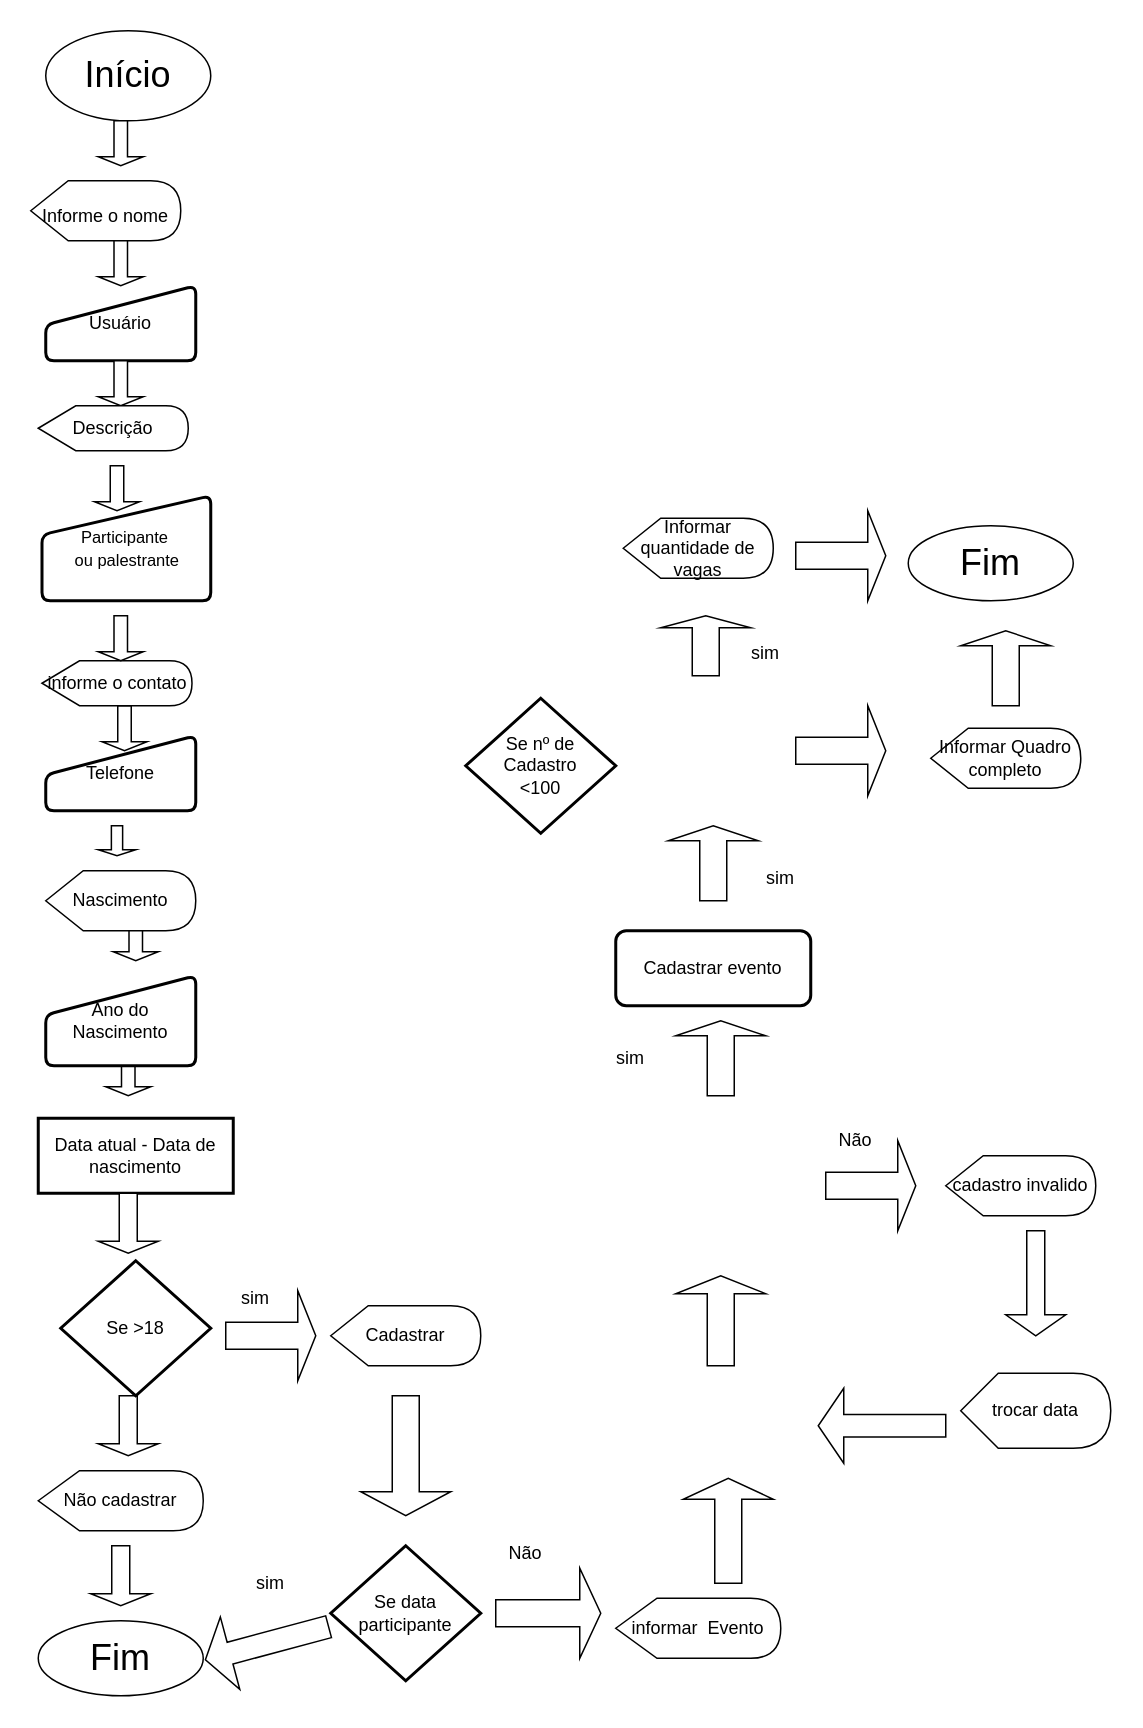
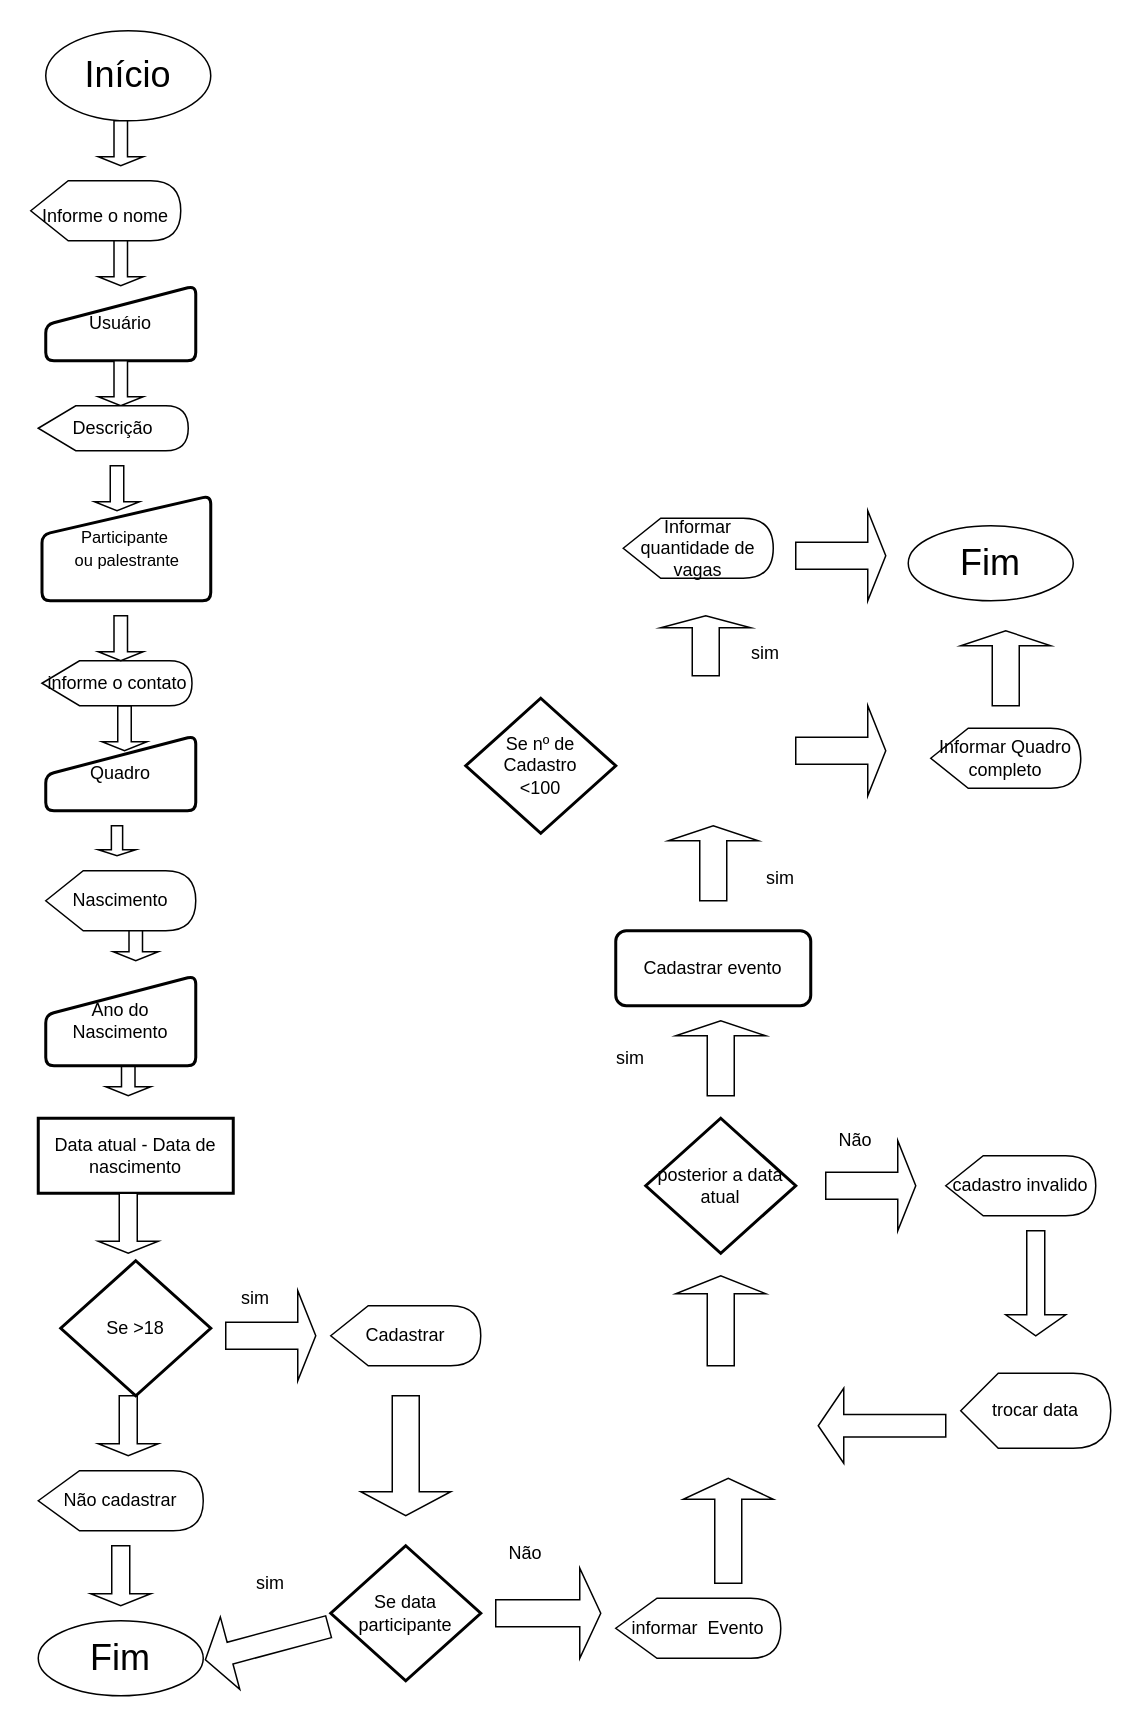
node "Telefone": label "Telefone" -> "Quadro"
node "posterior a data atual": added
